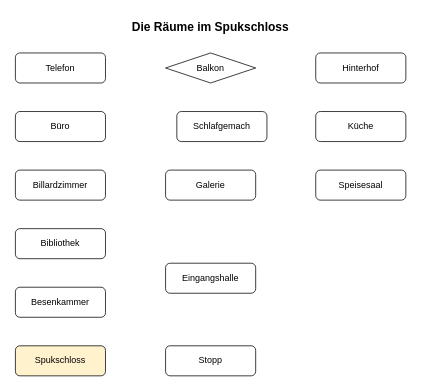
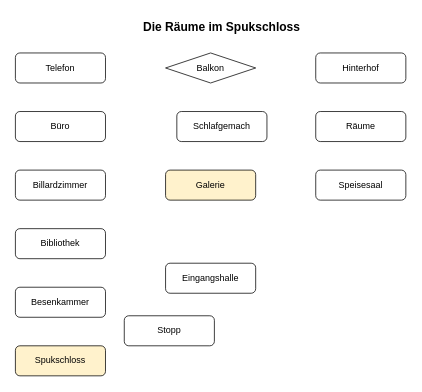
node "Die Räume im Spukschloss": moved (210, 27) -> (222, 27)
node "Küche": label "Küche" -> "Räume"
node "Galerie": fillcolor #ffffff -> #fff2cc
node "Stopp": moved (210, 360) -> (169, 330)
